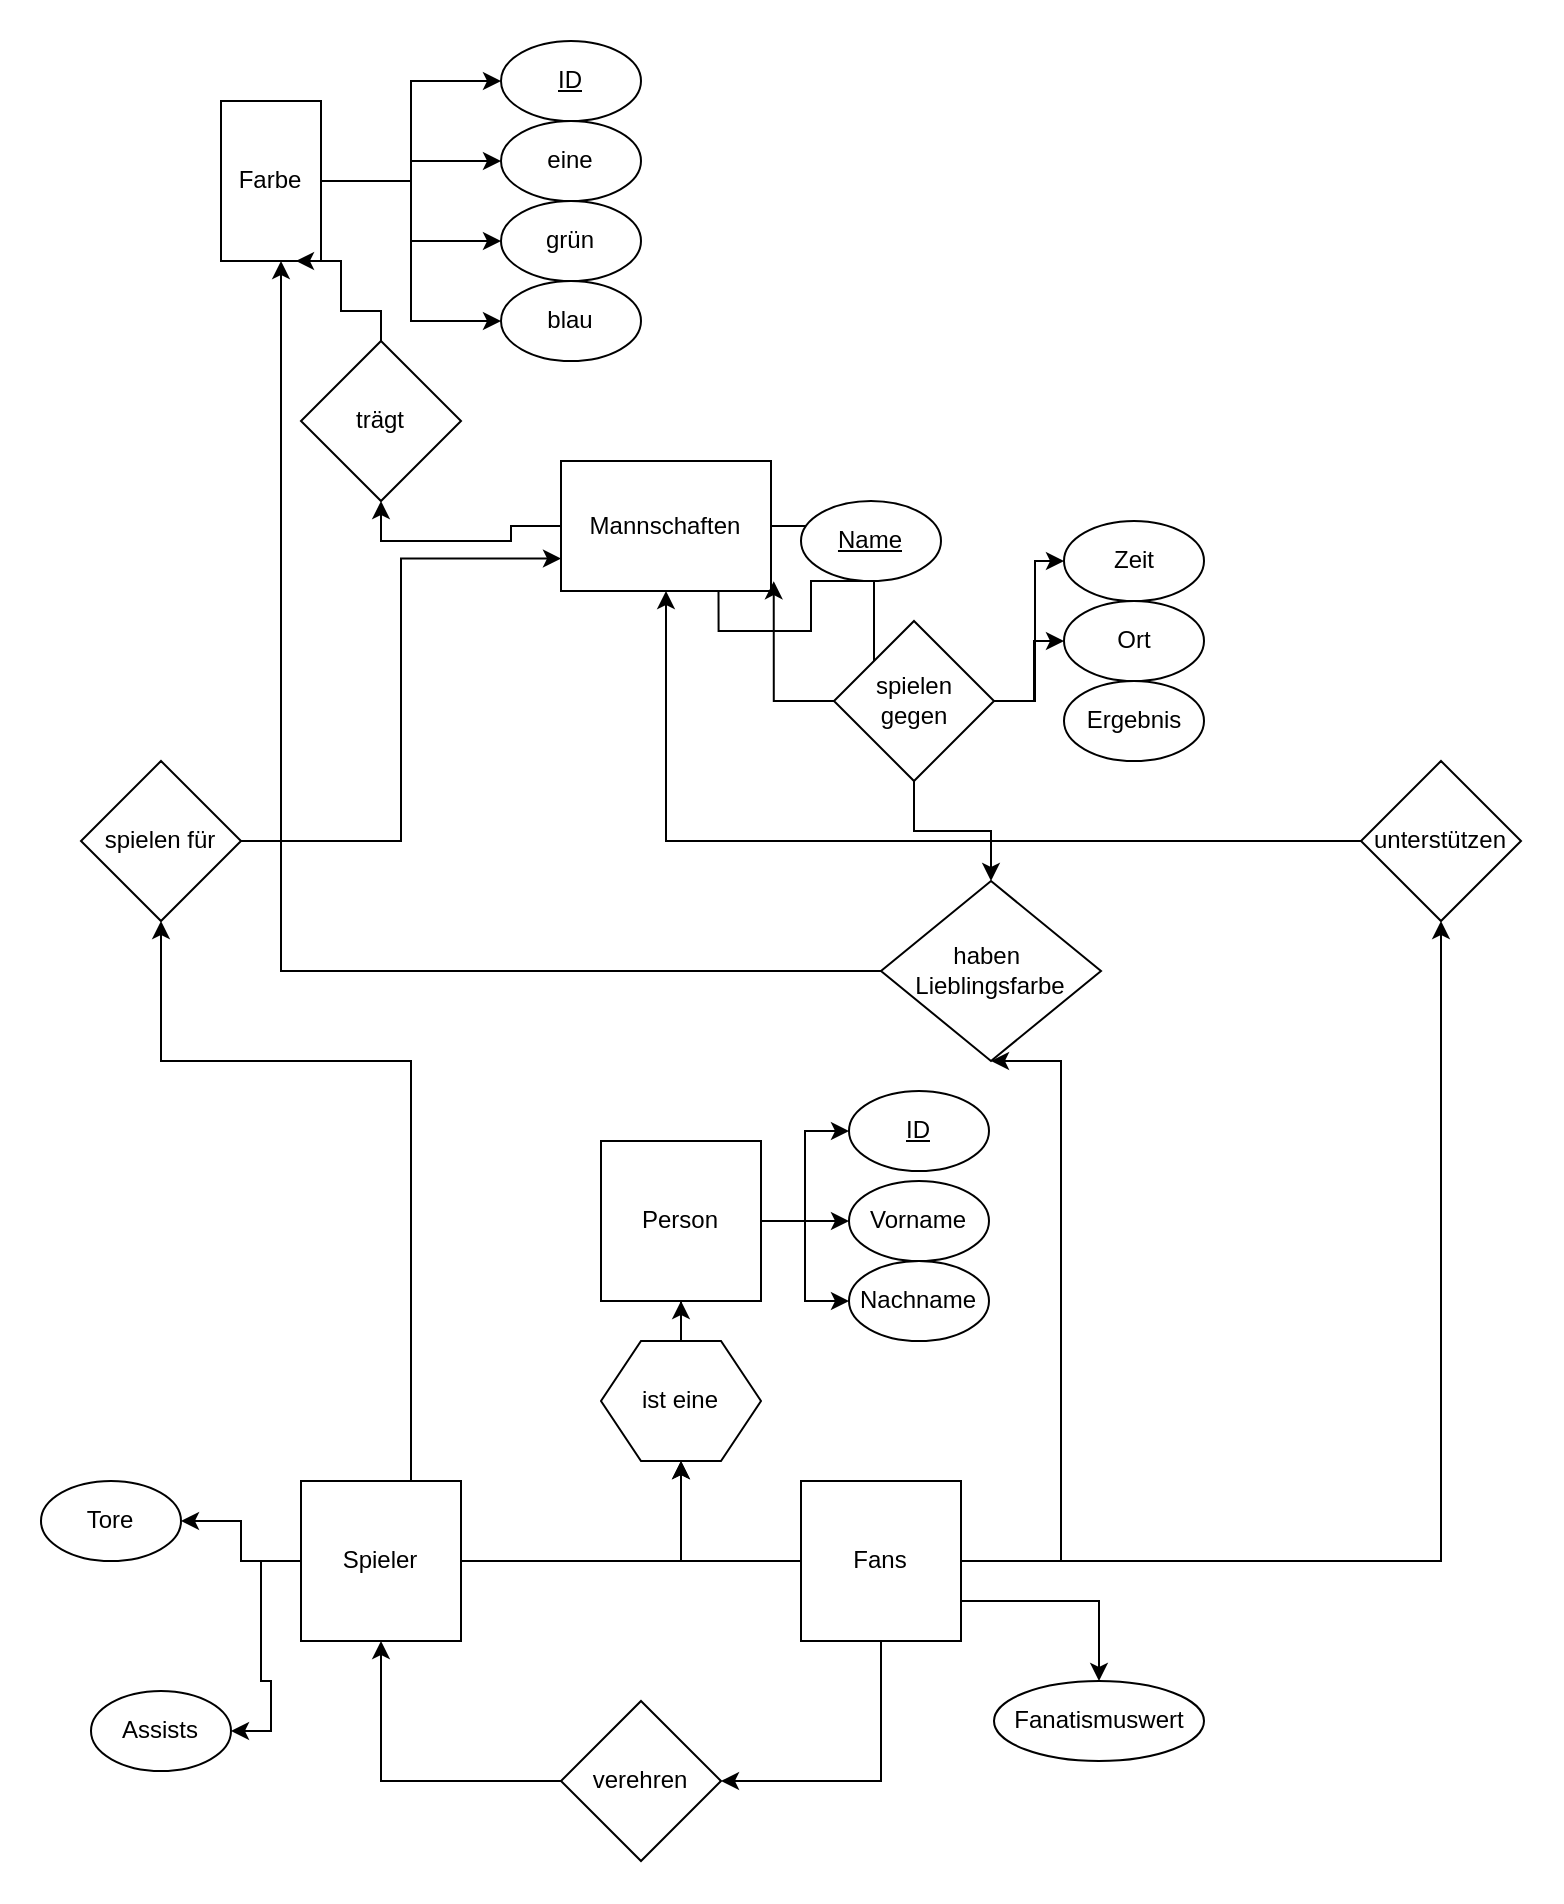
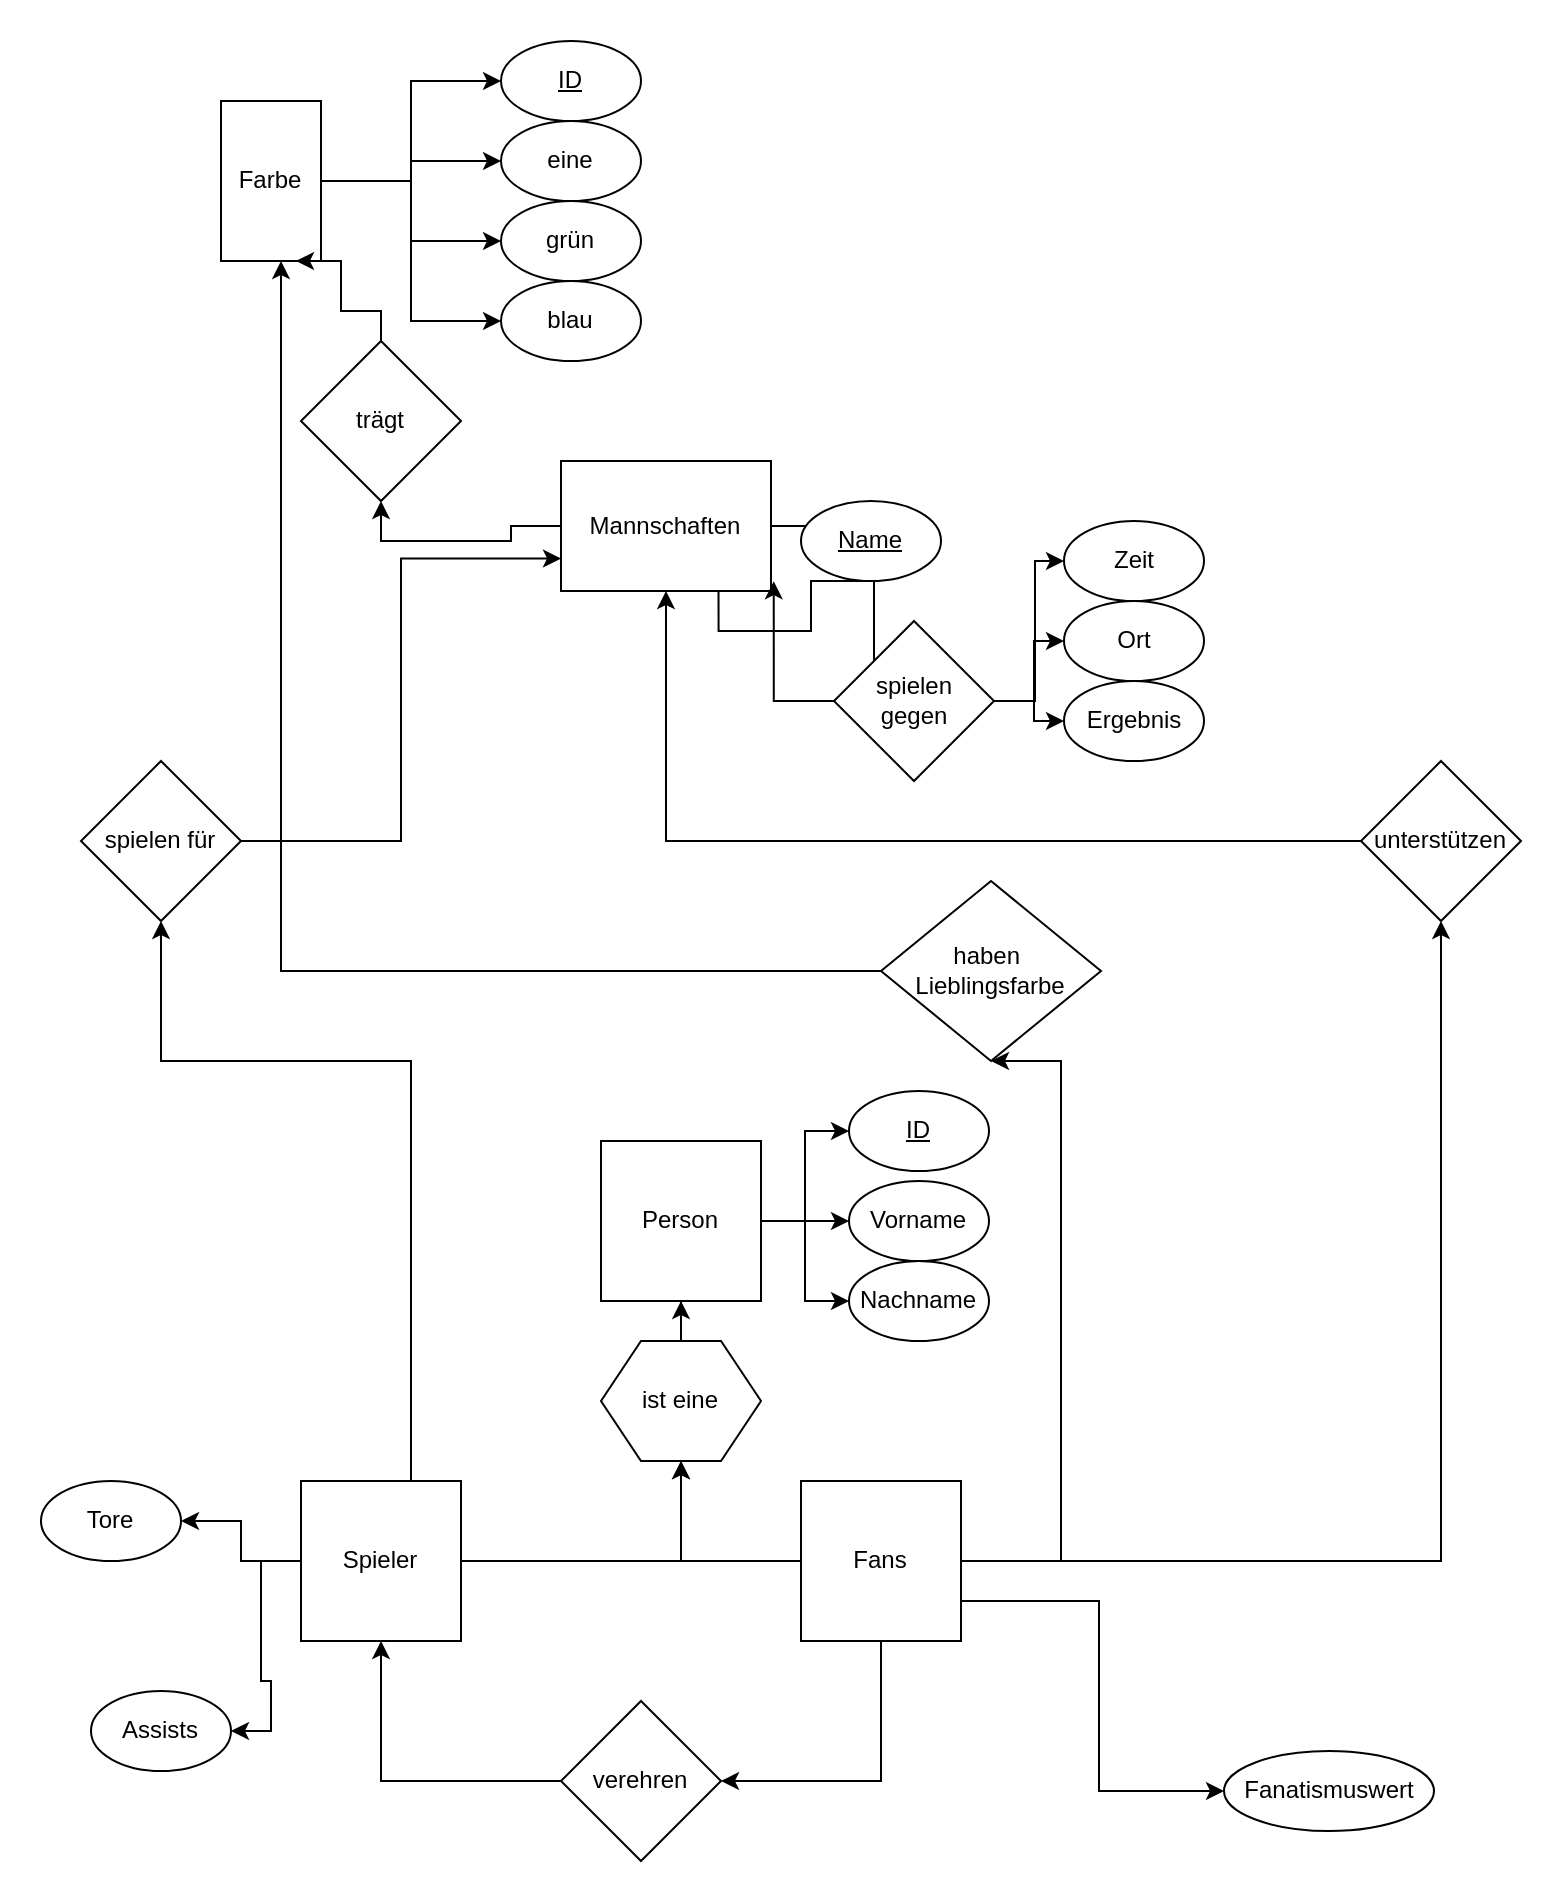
edge "spielen gegen" -> "haben Lieblingsfarbe": now "spielen gegen" -> "Ergebnis"
node "Fanatismuswert": moved (1099, 1721) -> (1329, 1791)
